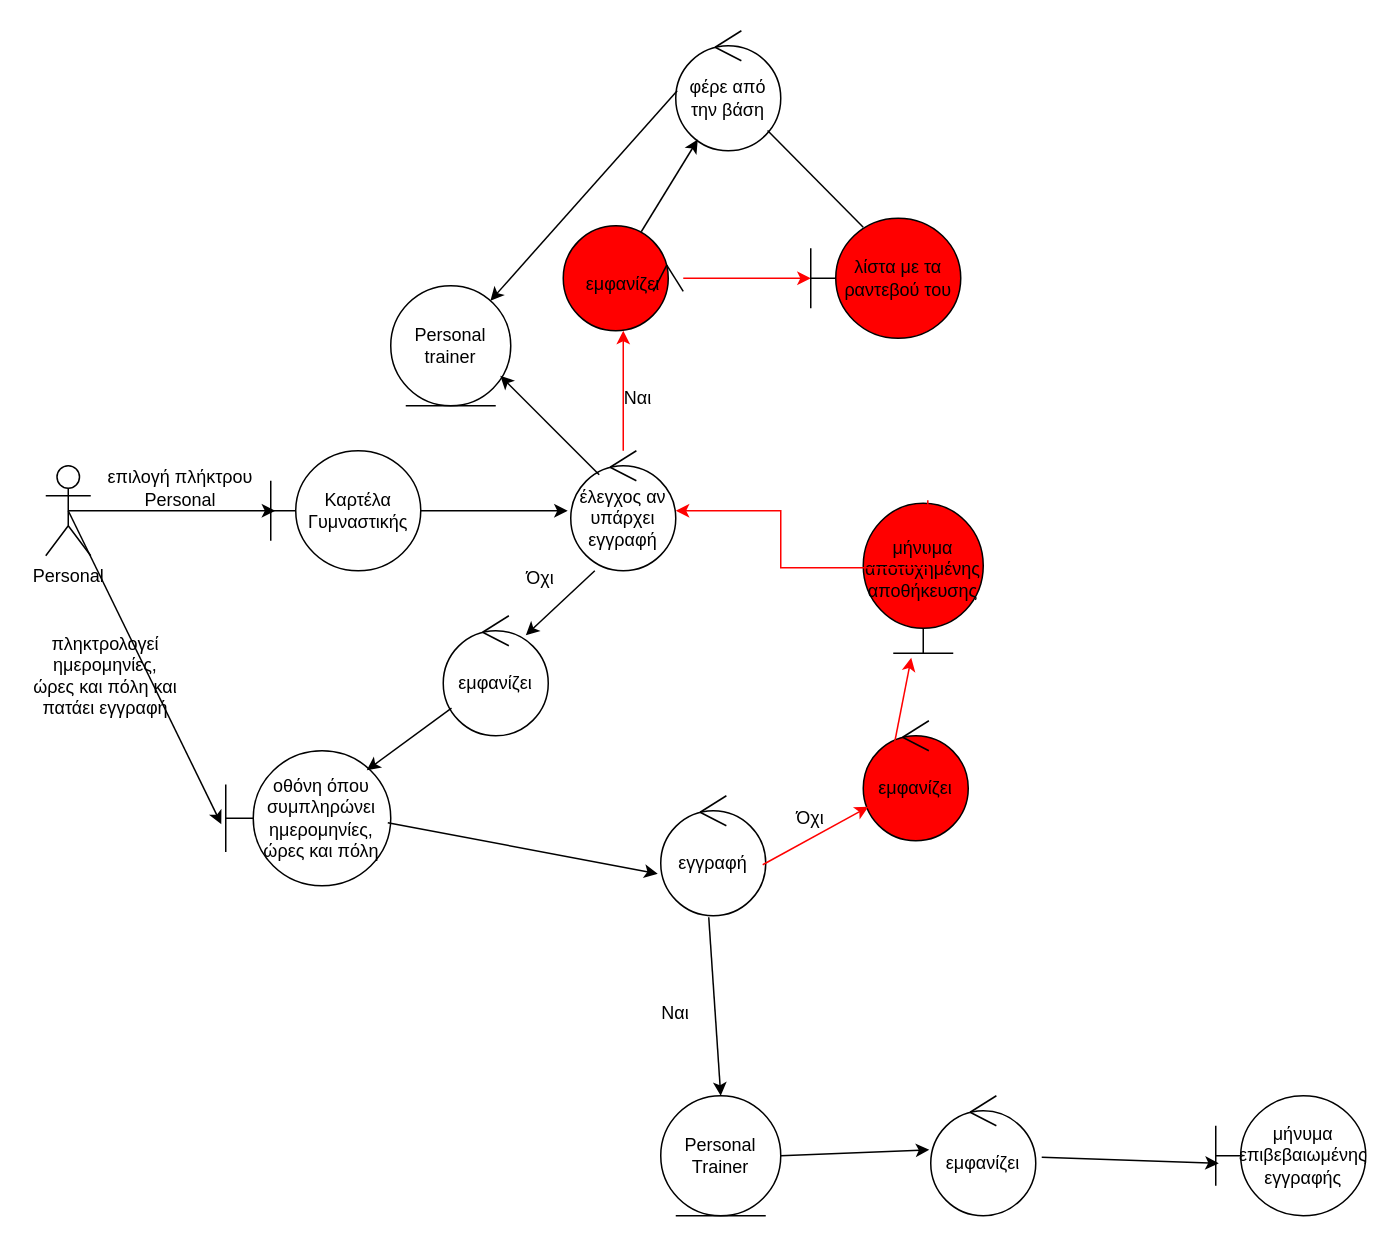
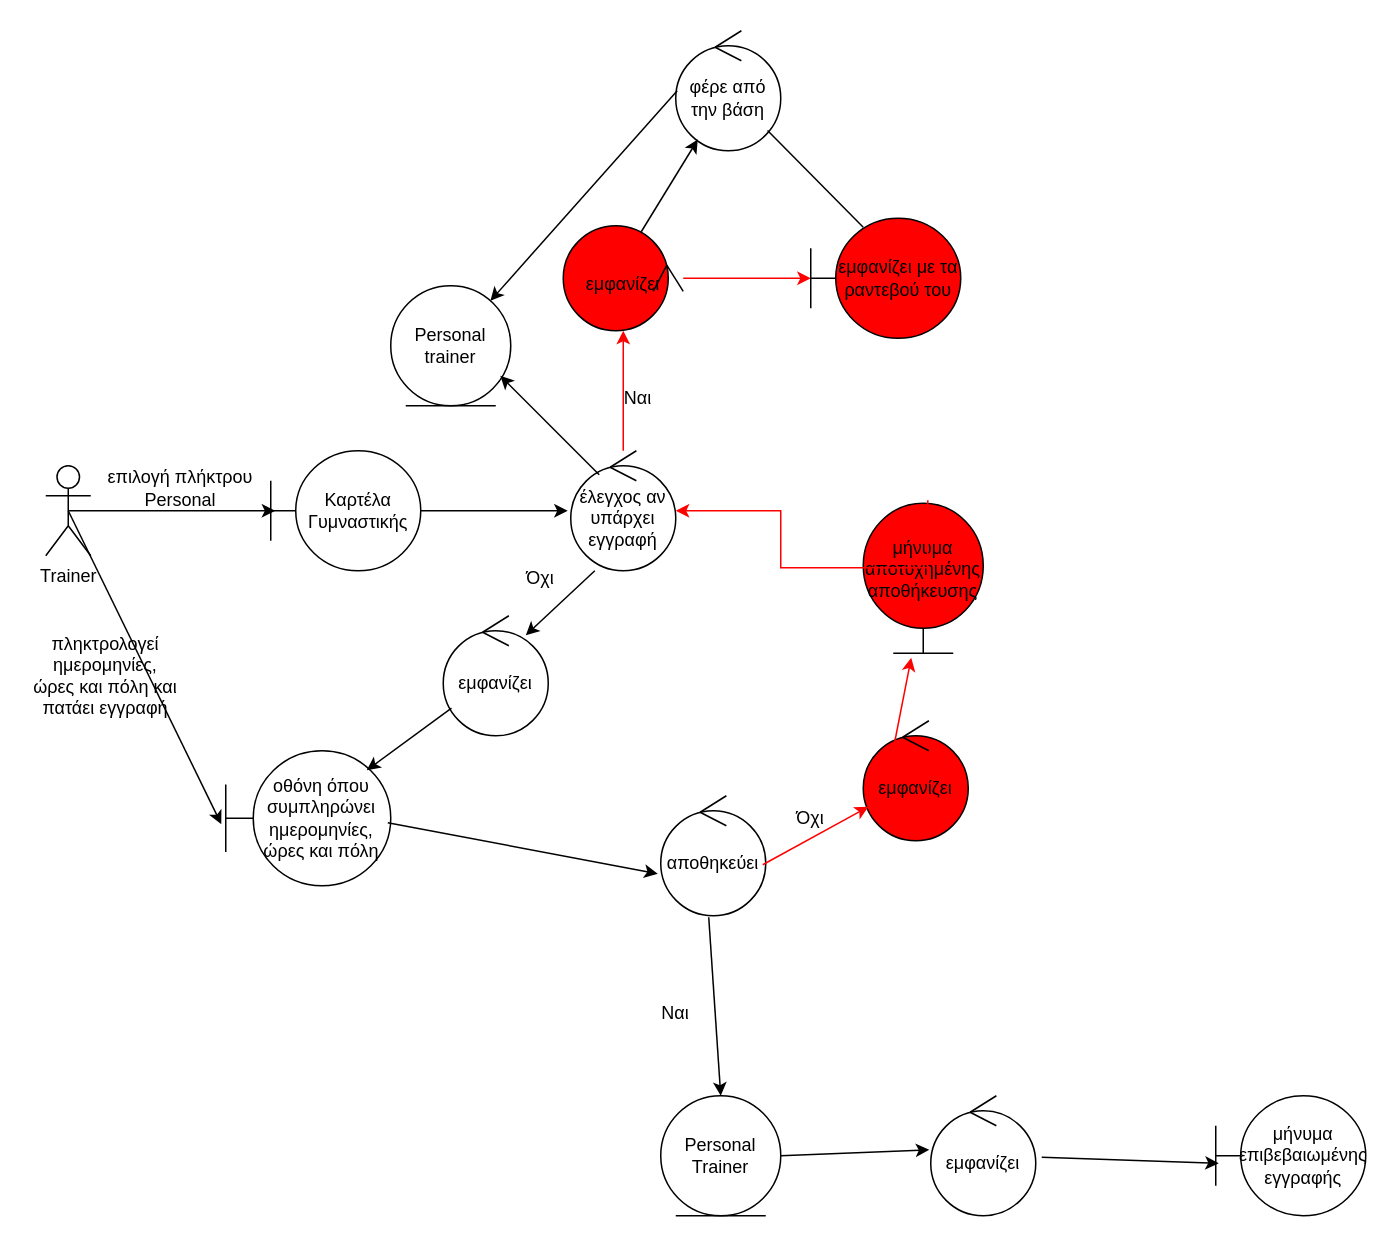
node "λίστα με τα ραντεβού του": label "λίστα με τα ραντεβού του" -> "εμφανίζει με τα ραντεβού του"
node "Personal": label "Personal" -> "Trainer"
node "εγγραφή": label "εγγραφή" -> "αποθηκεύει"
